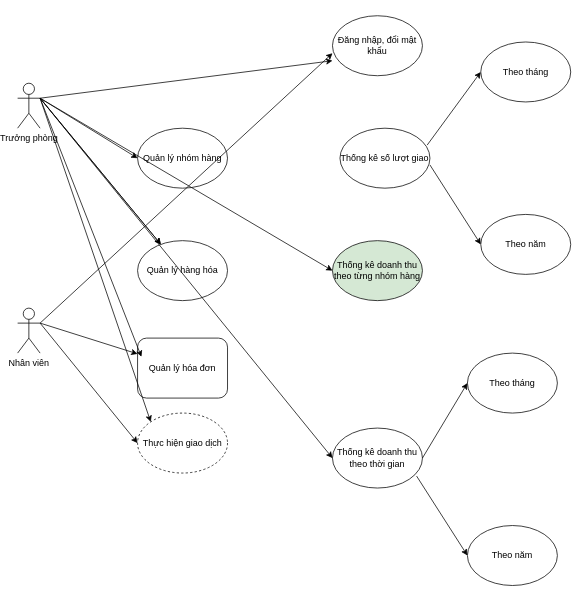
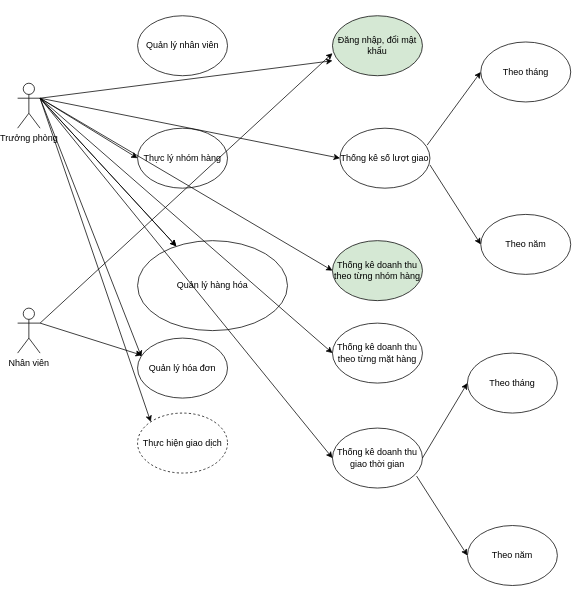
node "Quản lý nhân viên": added
node "Đăng nhập, đổi mật khẩu": fillcolor #ffffff -> #d5e8d4
edge "Trưởng phòng" -> "Thống kê số lượt giao": added
node "Quản lý nhóm hàng": label "Quản lý nhóm hàng" -> "Thực lý nhóm hàng"
edge "Trưởng phòng" -> "Thống kê doanh thu theo từng mặt hàng": added
node "Quản lý hàng hóa": size 90x60 -> 150x90
node "Thống kê doanh thu theo từng mặt hàng": added
node "Quản lý hóa đơn": shape rounded rectangle -> ellipse
edge "Nhân viên" -> "Thực hiện giao dịch": removed
node "Thống kê doanh thu theo thời gian": label "Thống kê doanh thu theo thời gian" -> "Thống kê doanh thu giao thời gian"
